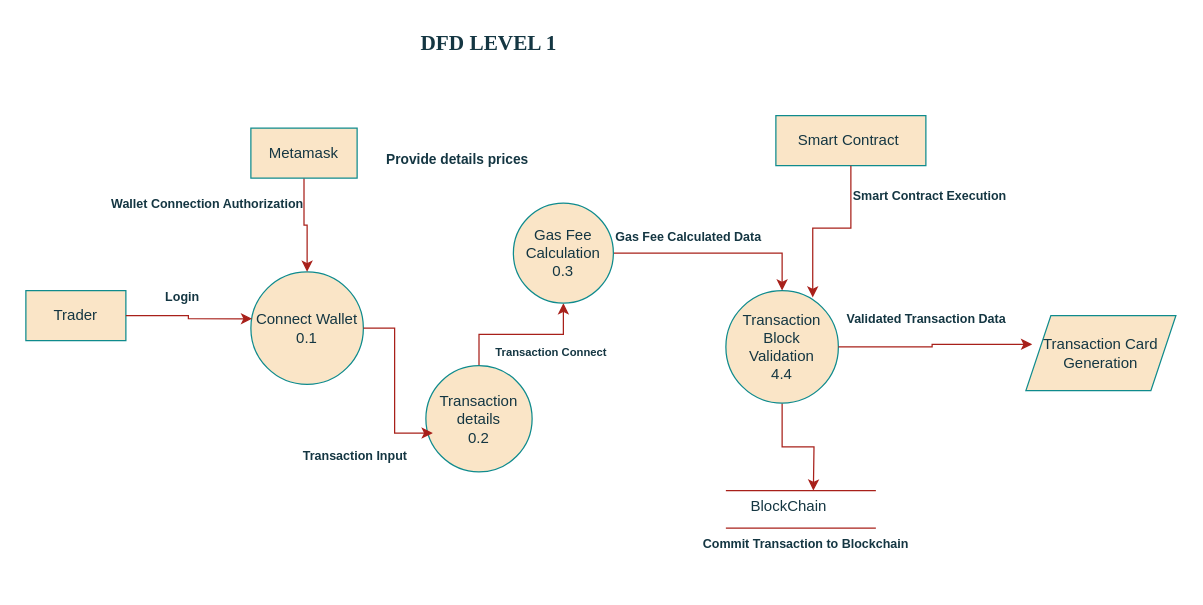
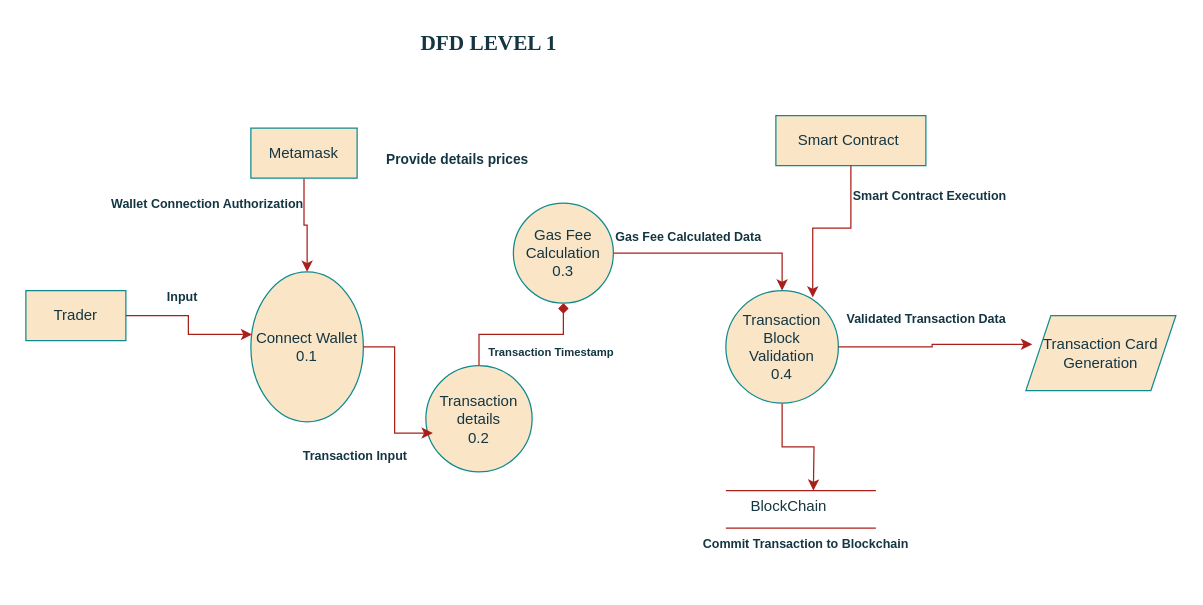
node "Login": label "Login" -> "Input"
edge "Transaction details 0.2" -> "Gas Fee Calculation 0.3": arrowhead classic -> diamond
node "Connect Wallet 0.1": size 113x113 -> 113x150
node "Transaction Block Validation 4.4": label "Transaction Block Validation 4.4" -> "Transaction Block Validation 0.4"
node "Transaction Connect": label "Transaction Connect" -> "Transaction Timestamp"
